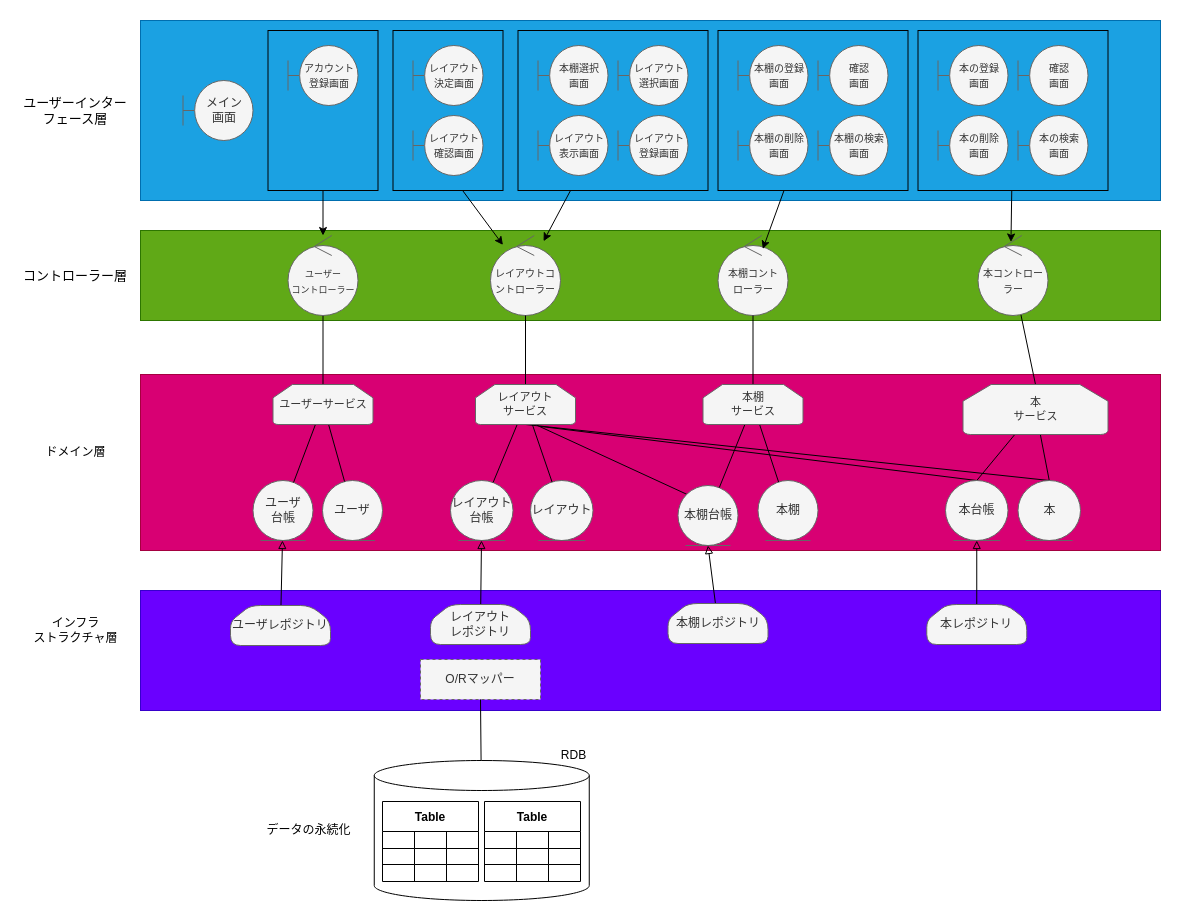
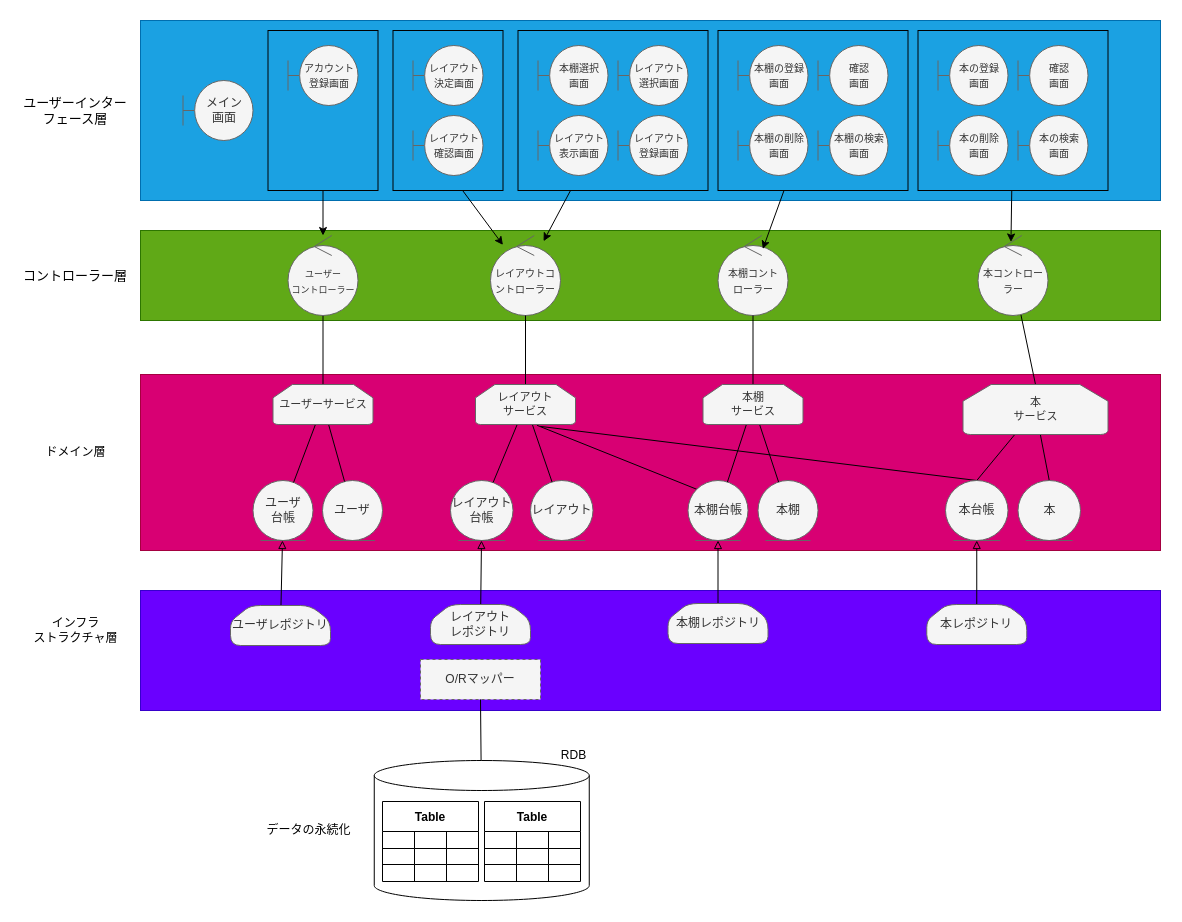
edge "レイアウト サービス" -- "本": removed
node "本棚台帳": moved (708, 516) -> (718, 511)
